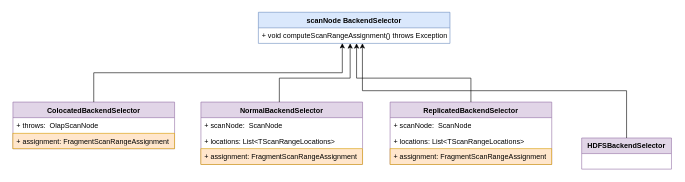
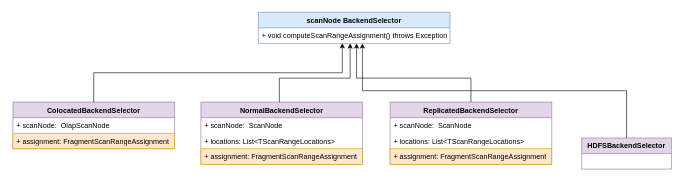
node "+ throws: OlapScanNode": label "+ throws: OlapScanNode" -> "+ scanNode: OlapScanNode"
